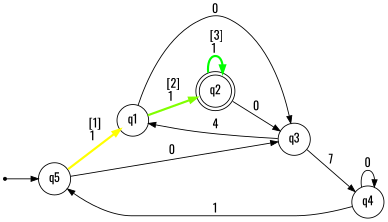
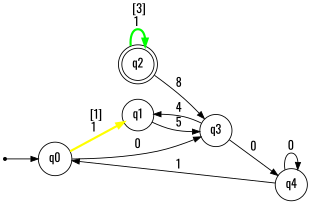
edge "q1" -> "q3": label " 0 " -> " 5 "
edge "q2" -> "q3": label " 0 " -> " 8 "
edge "q1" -> "q2": removed, label "[2] 1"
edge "q3" -> "q4": label " 7 " -> " 0 "
node "q5": label "q5" -> "q0"
